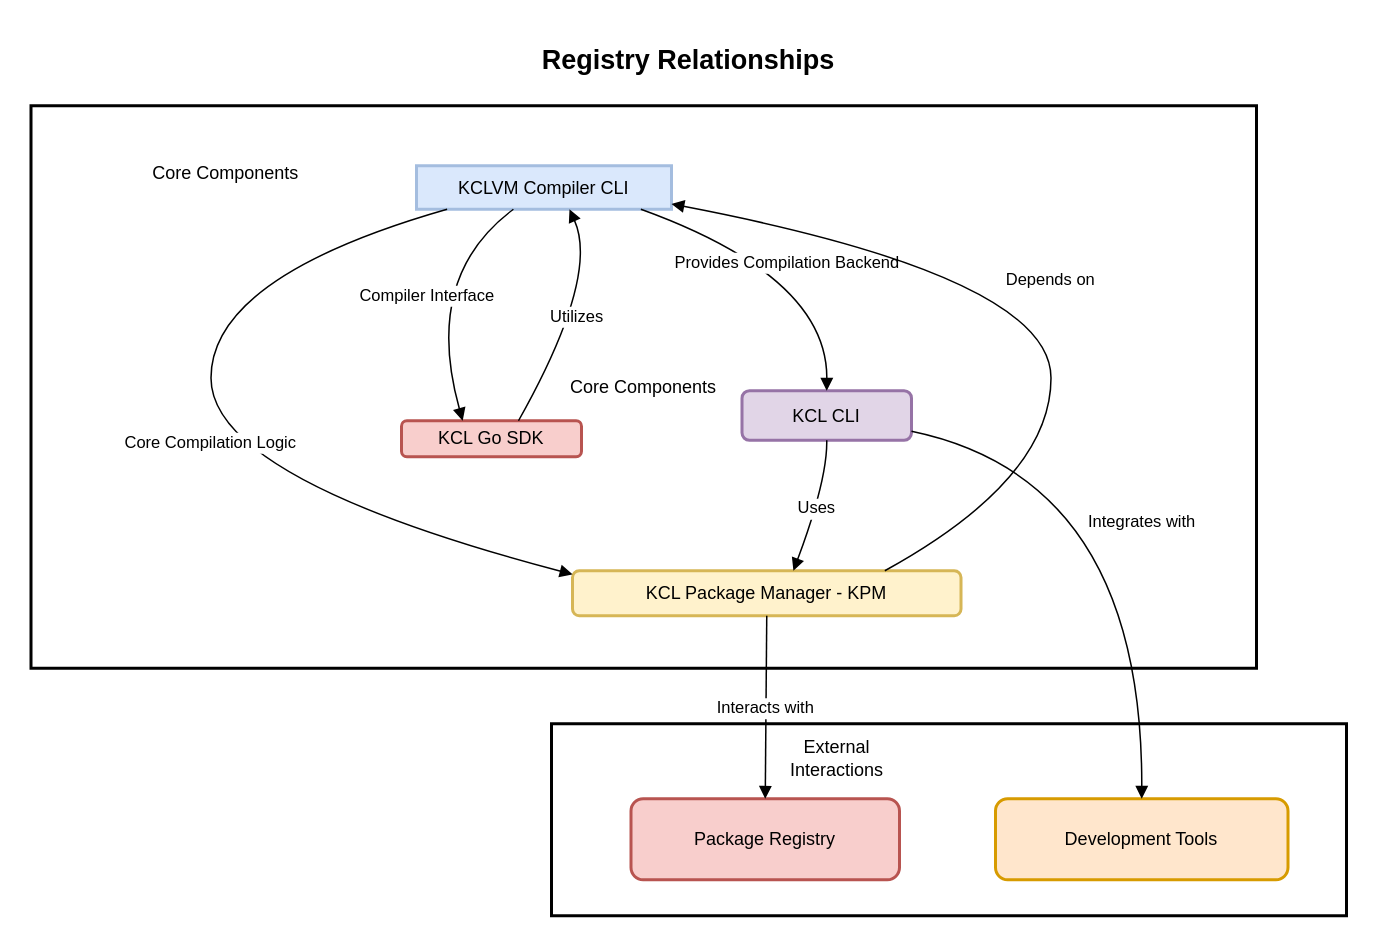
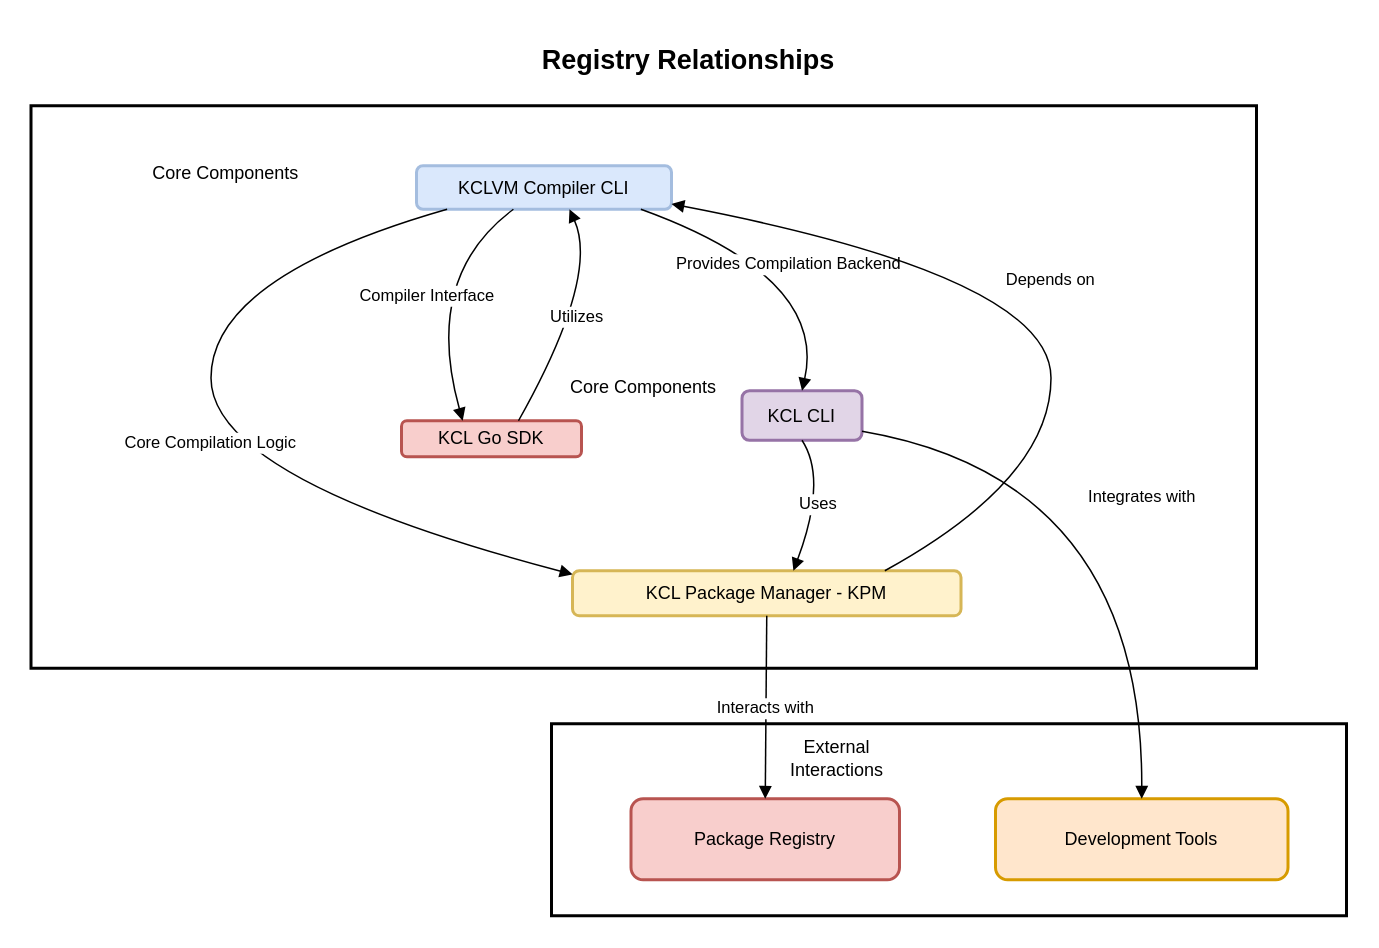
node "KCLVM Compiler CLI": shape rectangle -> rounded rectangle
node "KCL CLI": size 170x50 -> 120x50
